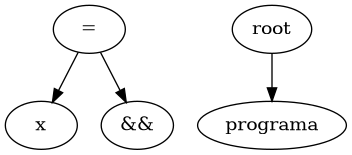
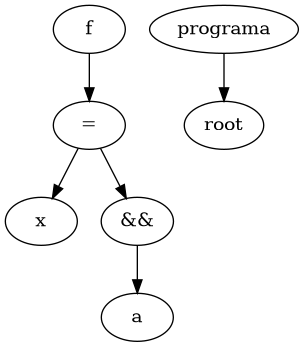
node "f": added
edge "root" -> "programa": reversed
node "a": added
